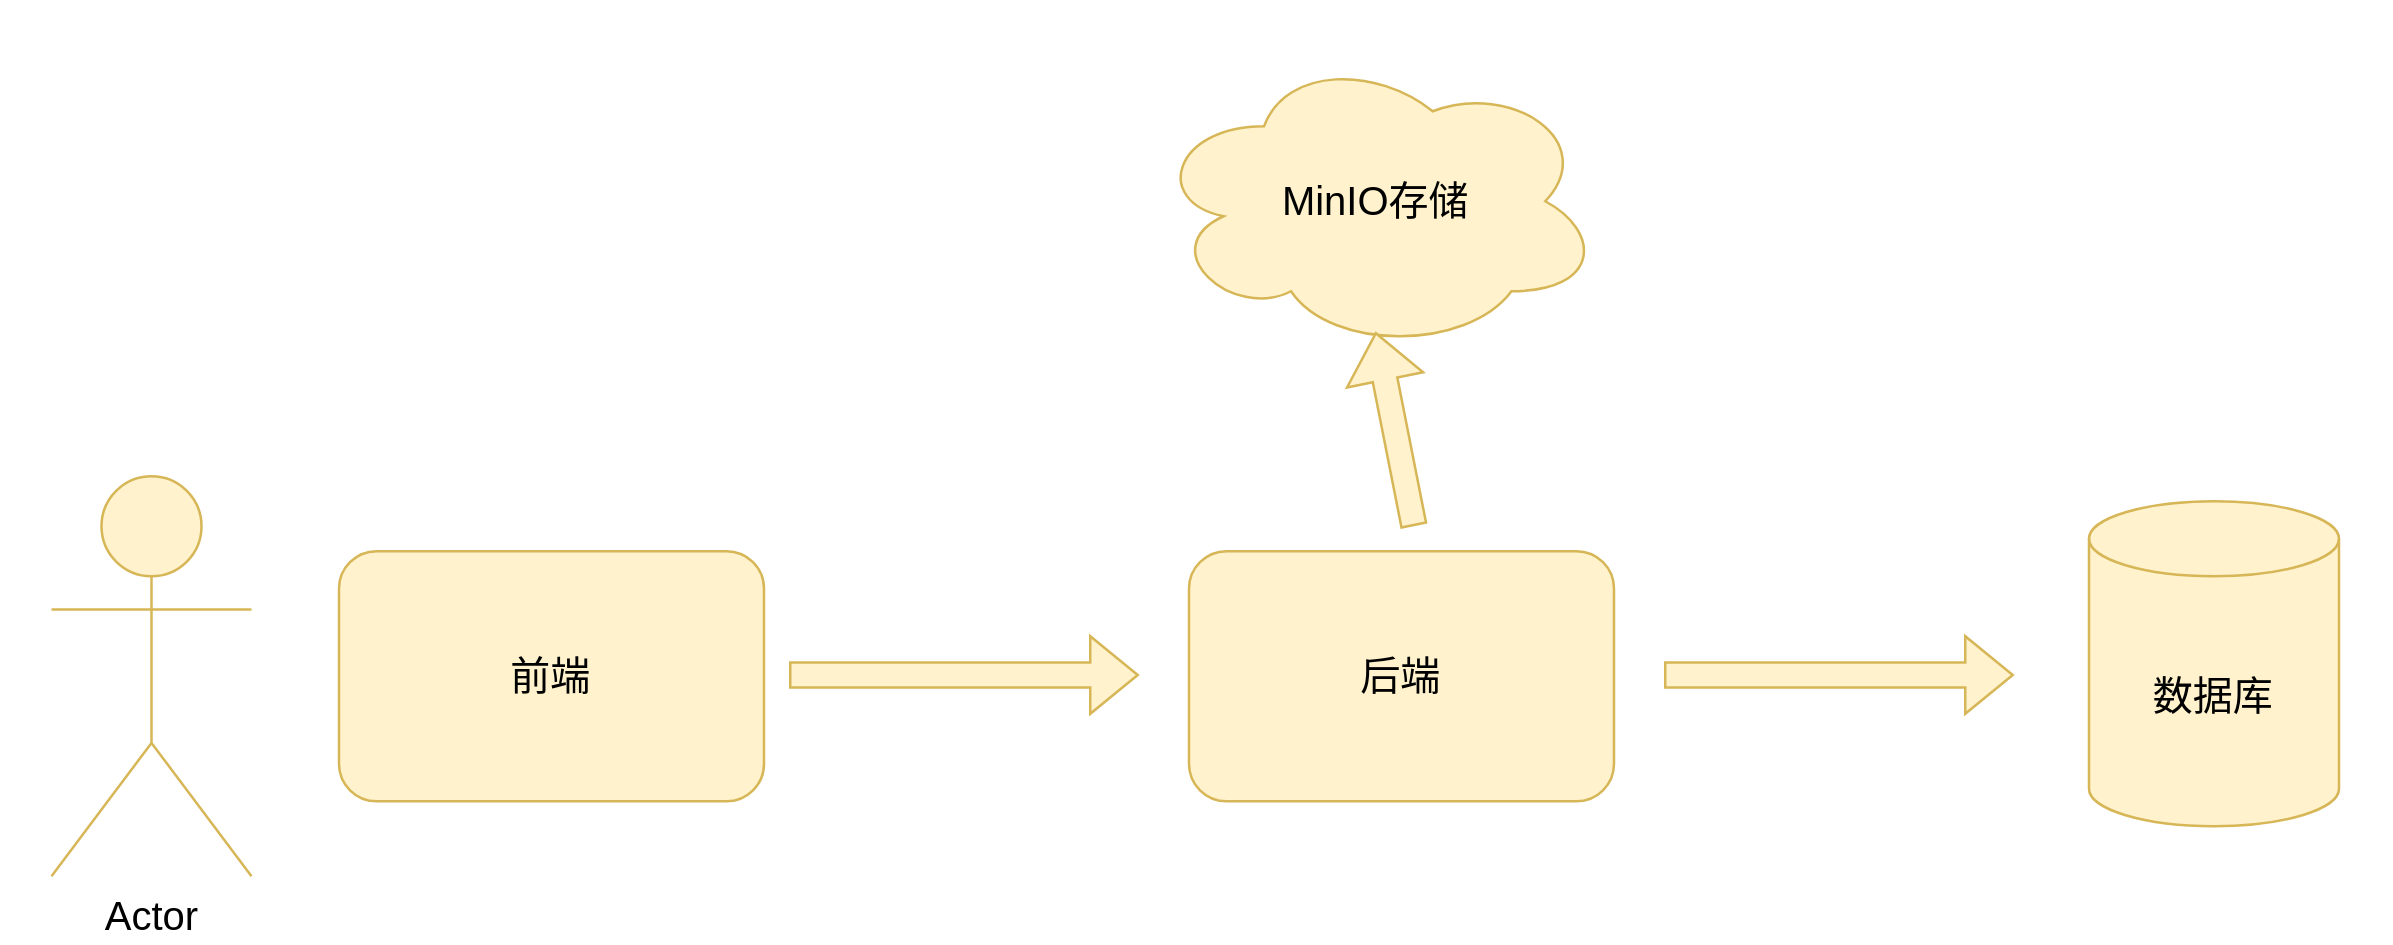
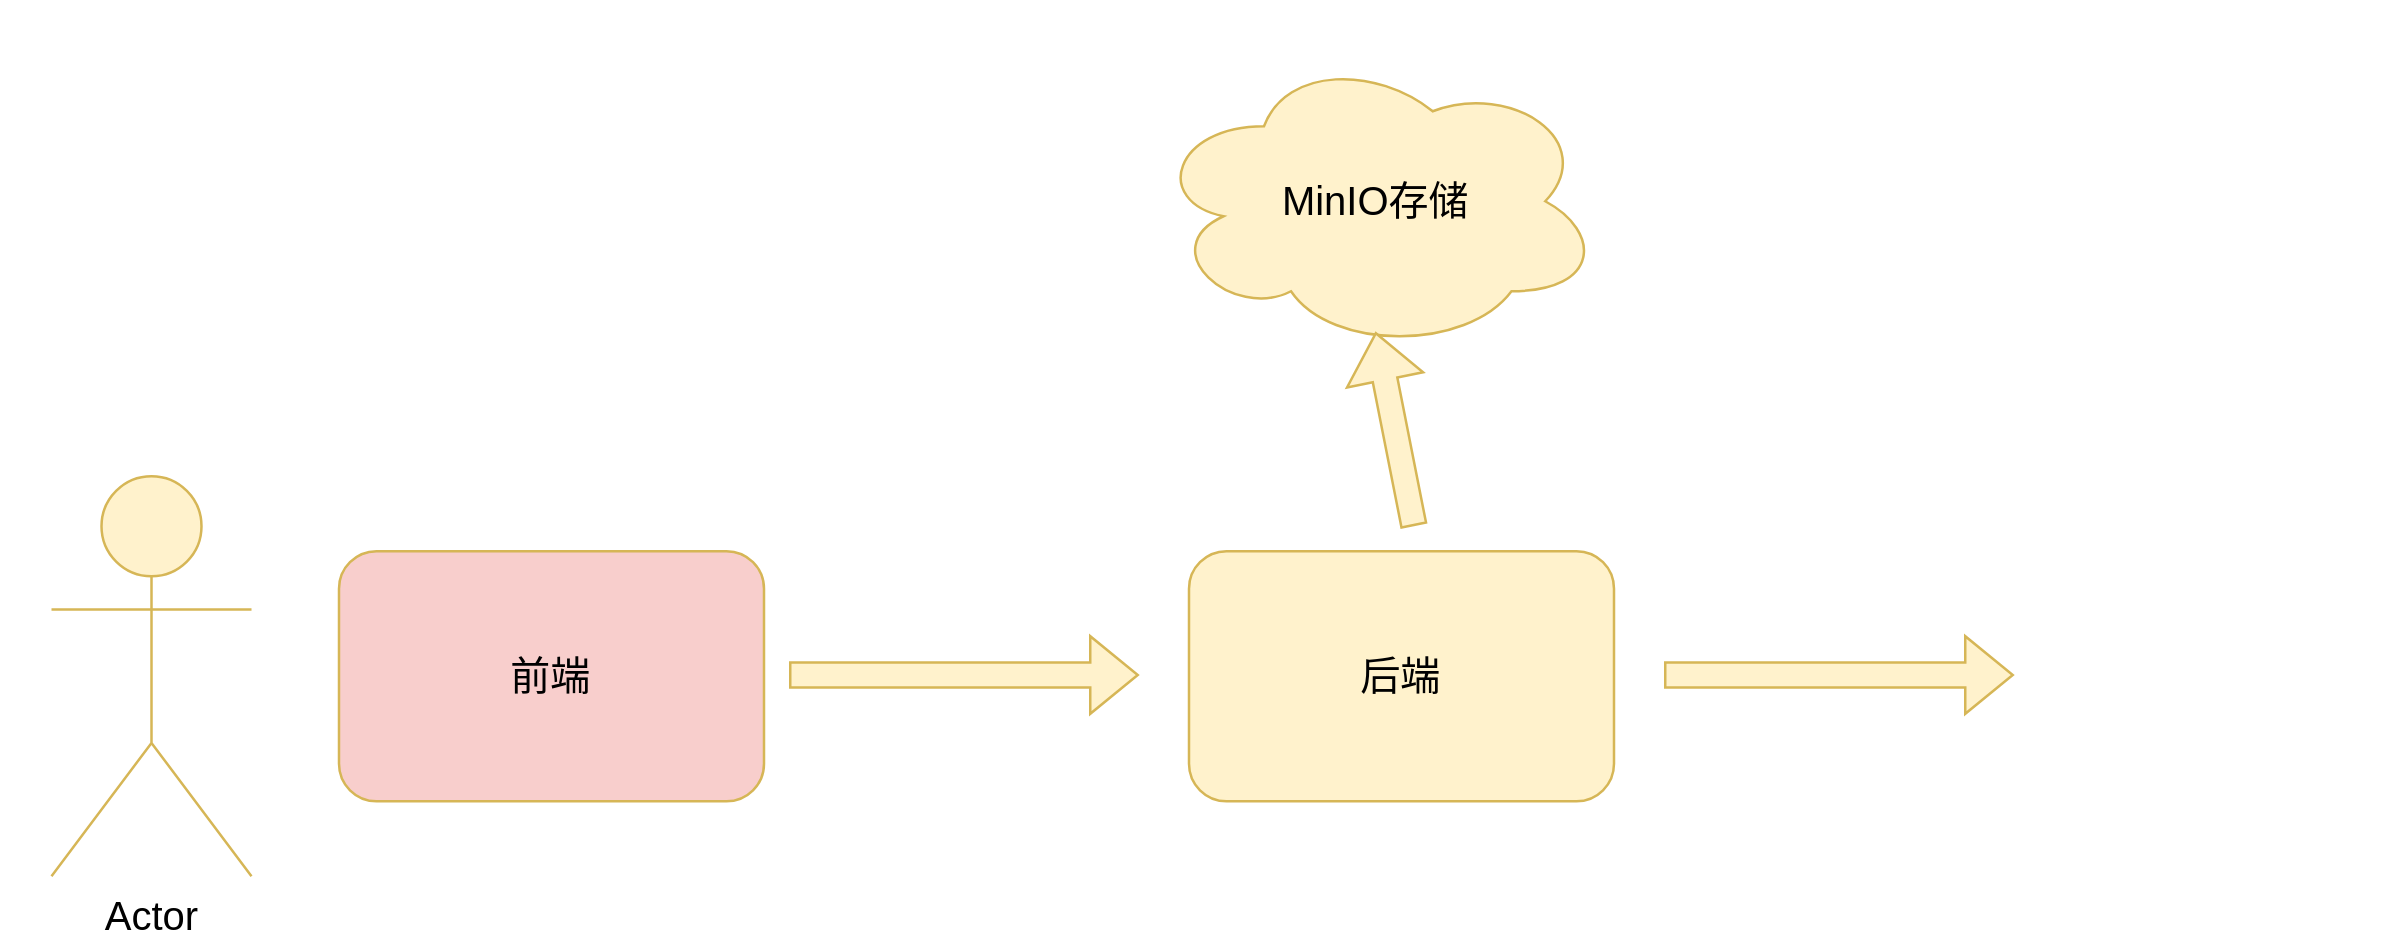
node "数据库": removed
node "前端": fillcolor #fff2cc -> #f8cecc
